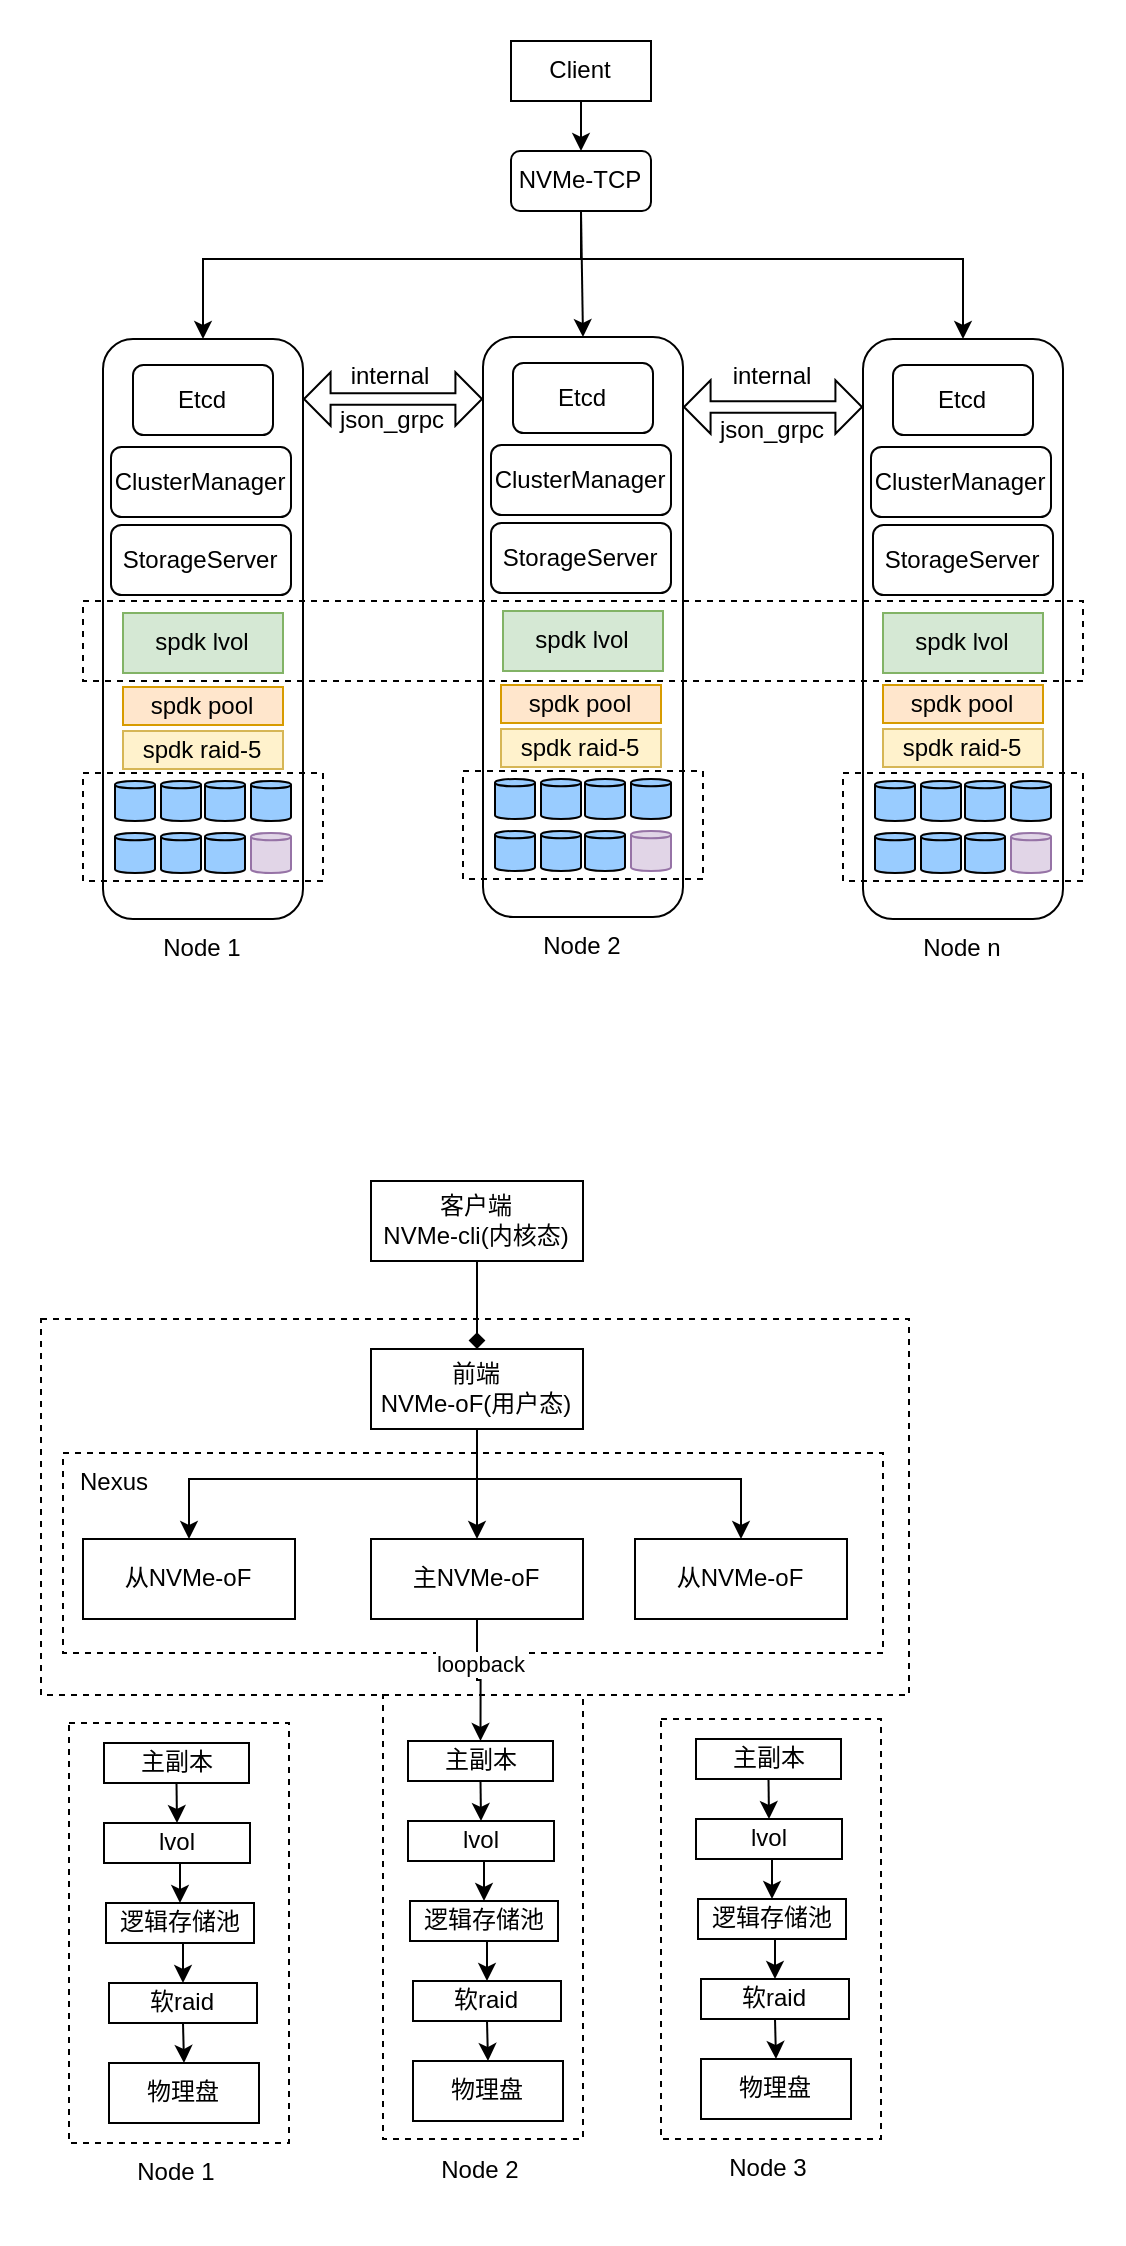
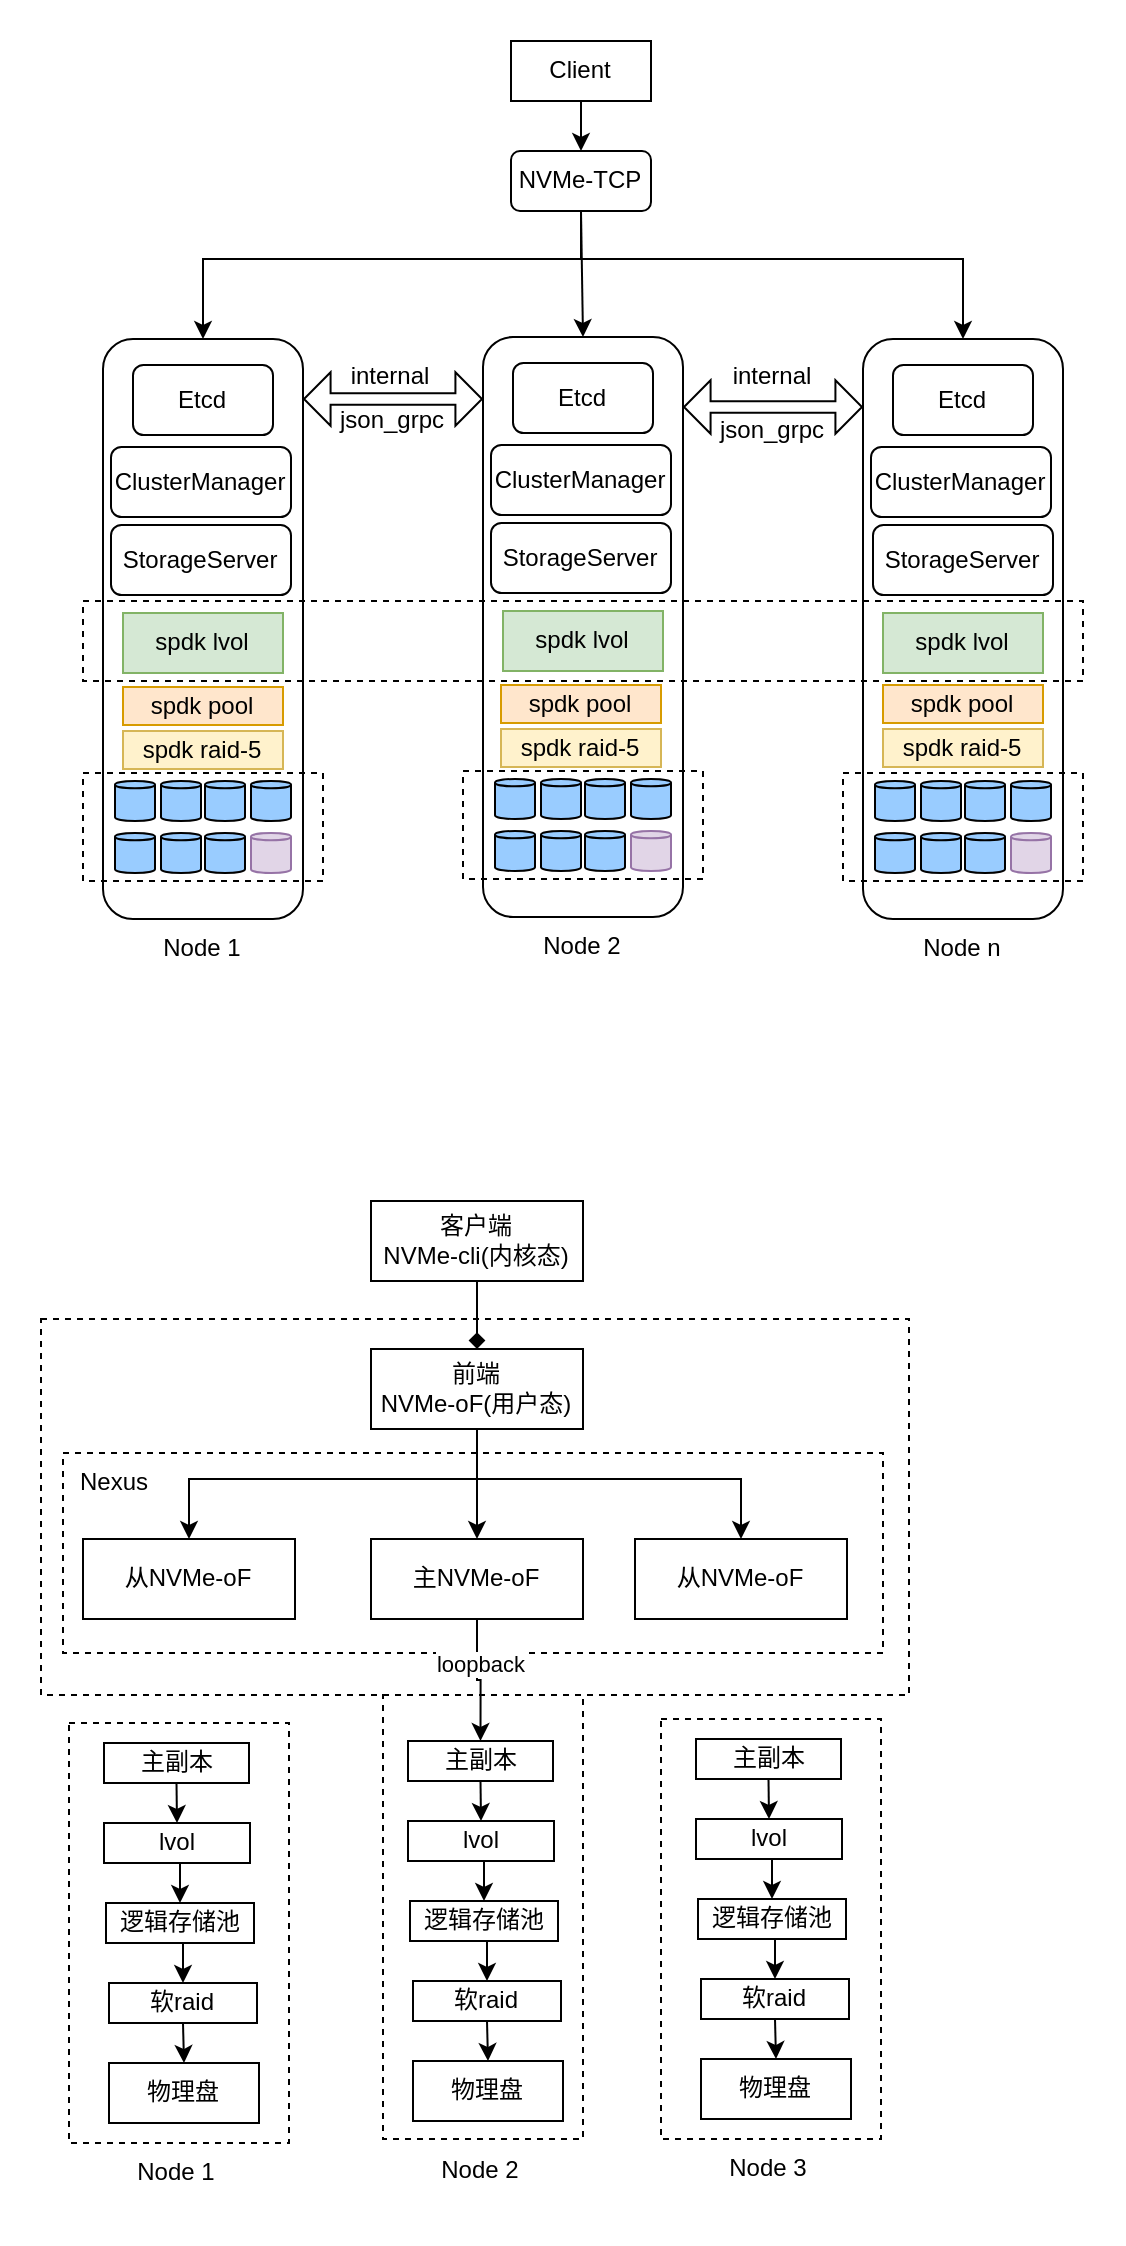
node "客户端 NVMe-cli(内核态)": moved (477, 1221) -> (477, 1241)
